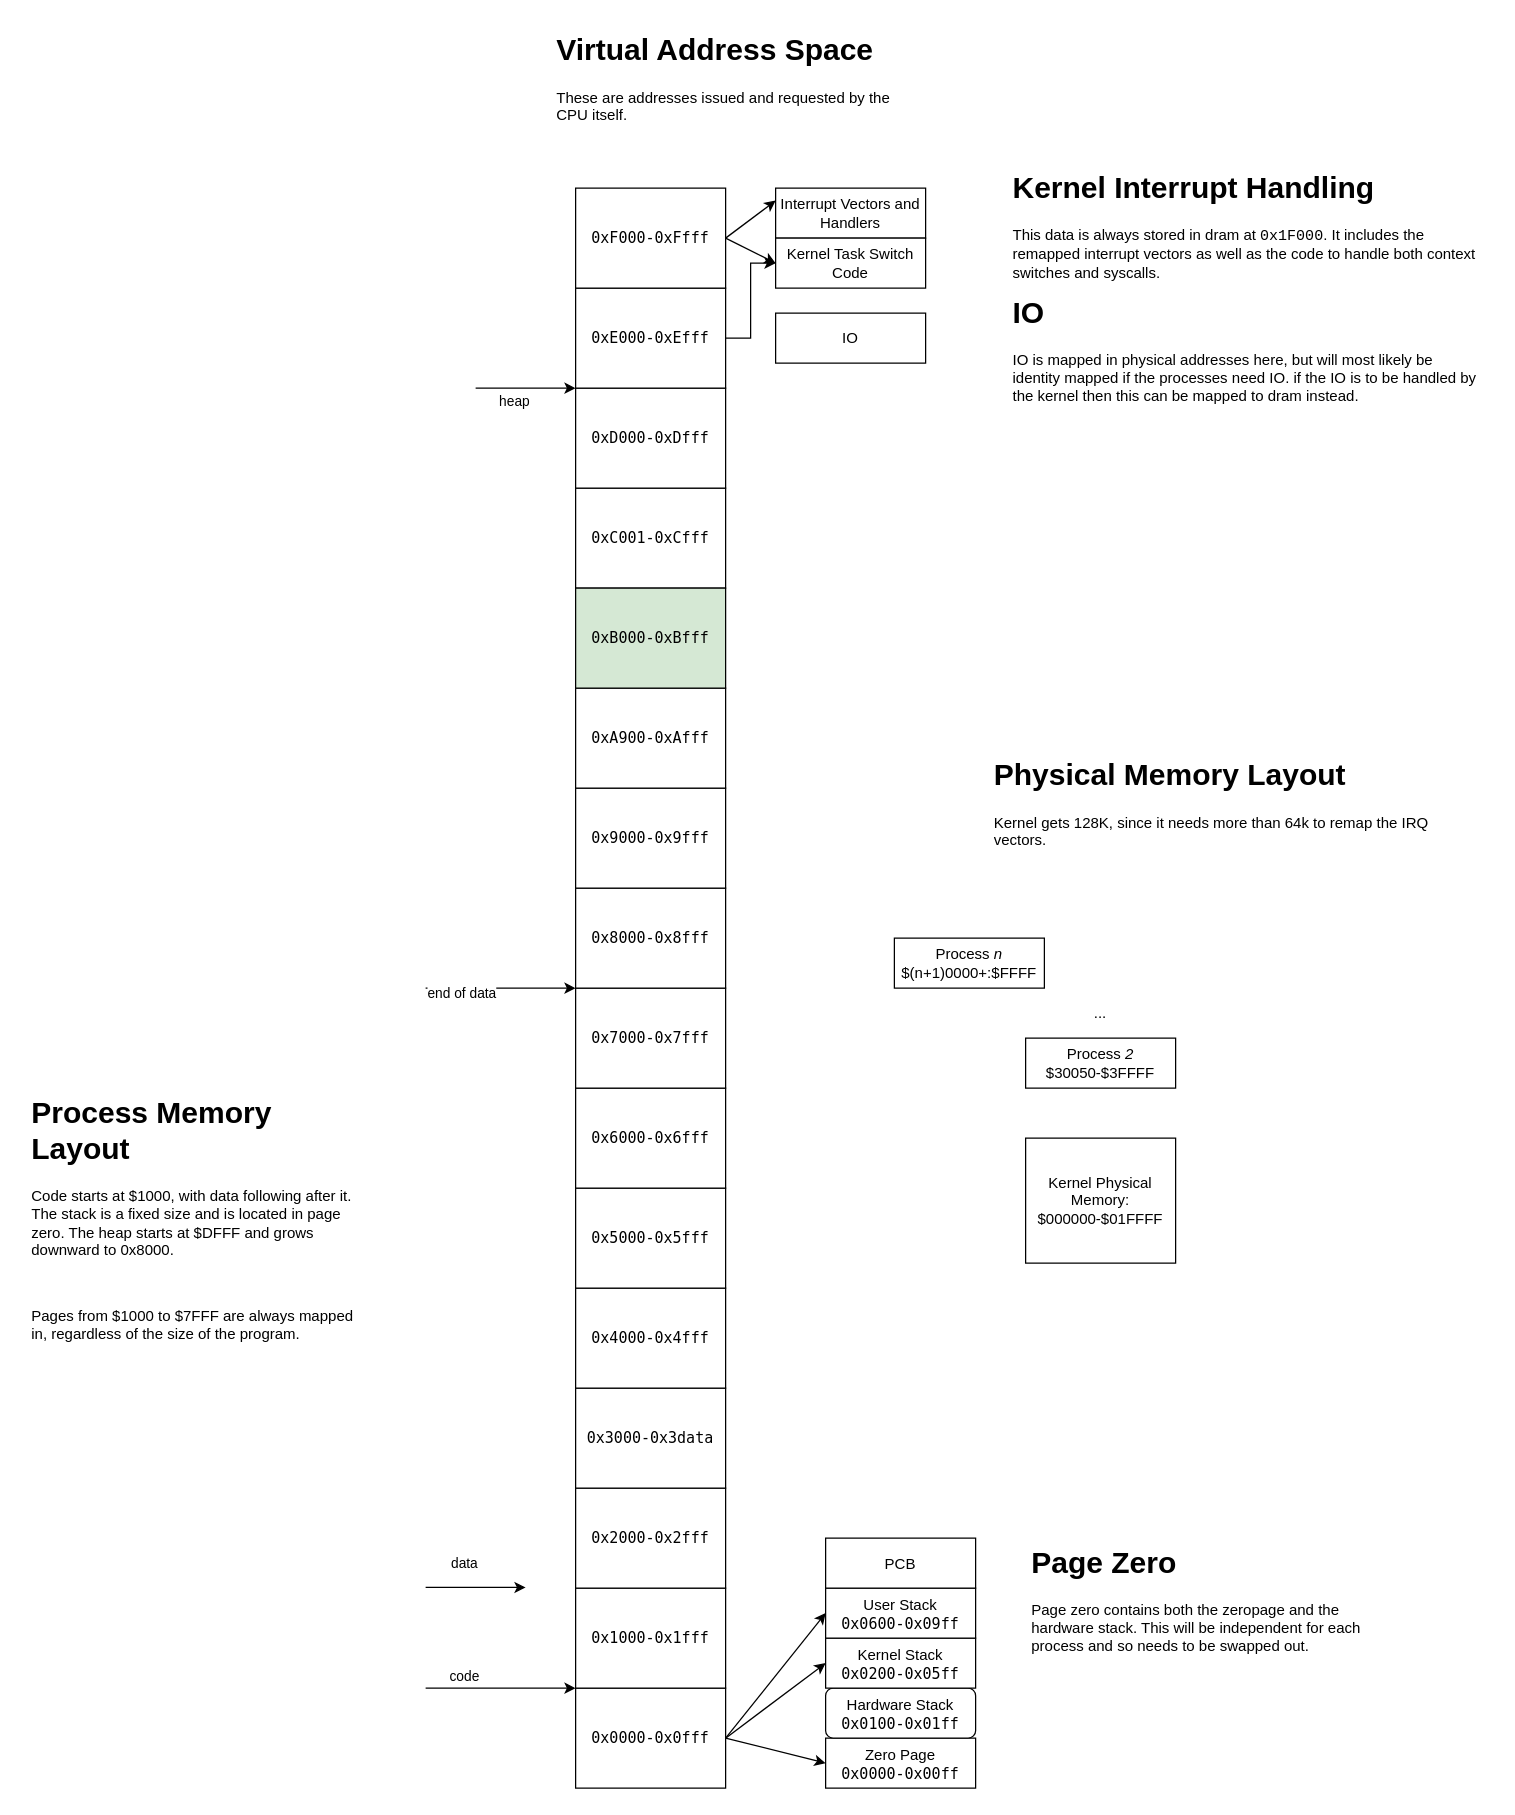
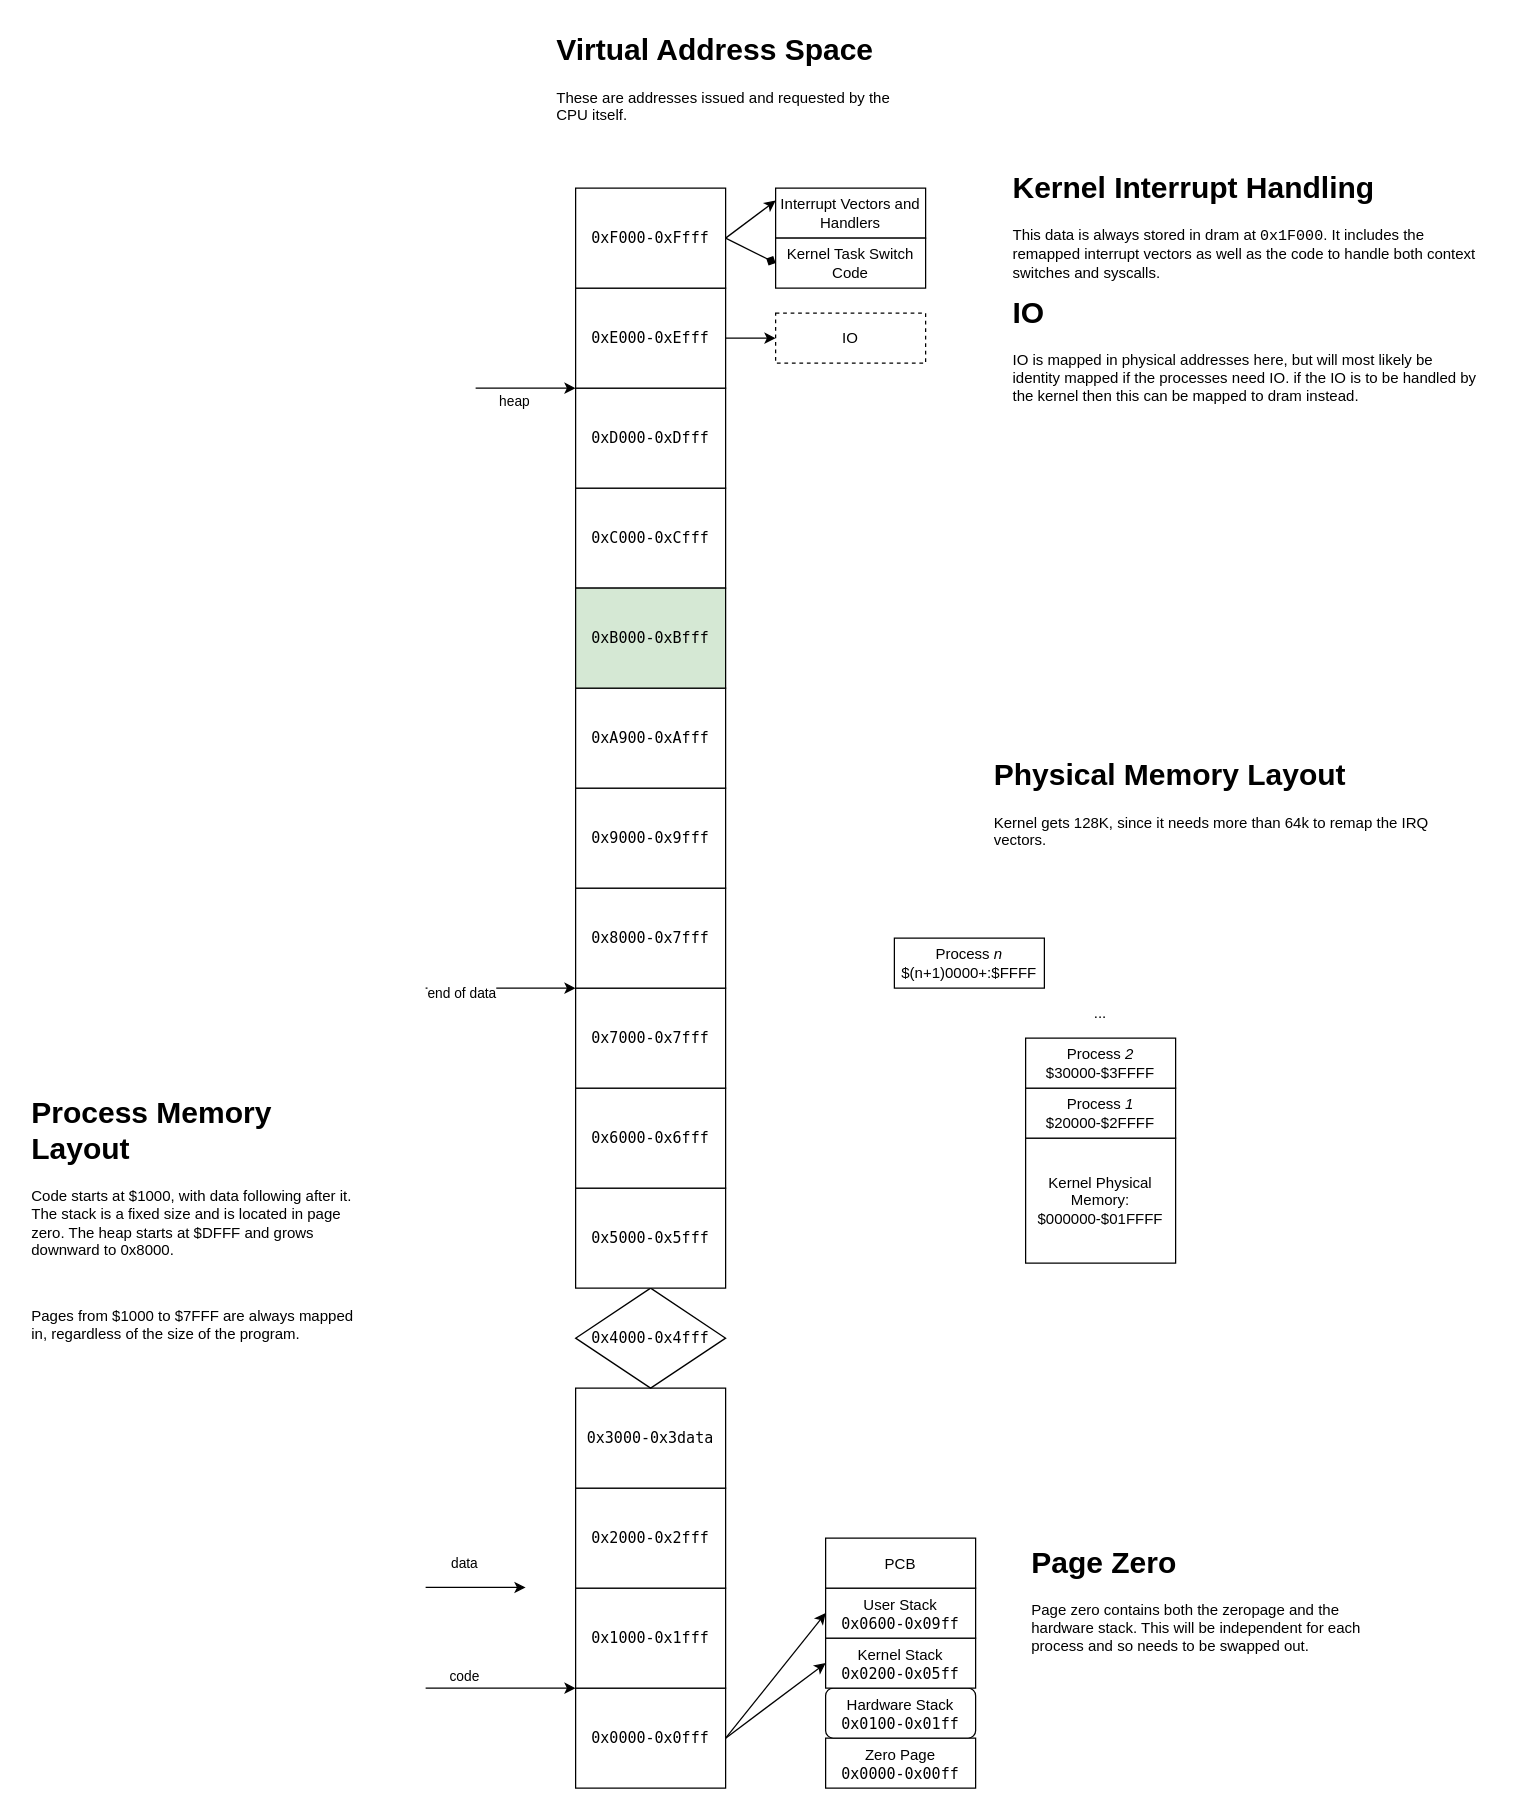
edge "0xF000-0xFfff" -> "Kernel Task Switch Code": arrowhead classic -> diamond
edge "0xE000-0xEfff" -> "Kernel Task Switch Code": now "0xE000-0xEfff" -> "IO"
node "IO": style solid -> dashed
node "0xC001-0xCfff": label "0xC001-0xCfff" -> "0xC000-0xCfff"
node "0x8000-0x8fff": label "0x8000-0x8fff" -> "0x8000-0x7fff"
node "Process 2 $30050-$3FFFF": label "Process 2 $30050-$3FFFF" -> "Process 2 $30000-$3FFFF"
node "Process 1 $20000-$2FFFF": added
node "0x4000-0x4fff": shape rectangle -> diamond
edge "0x0000-0x0fff" -> "Zero Page 0x0000-0x00ff": removed
